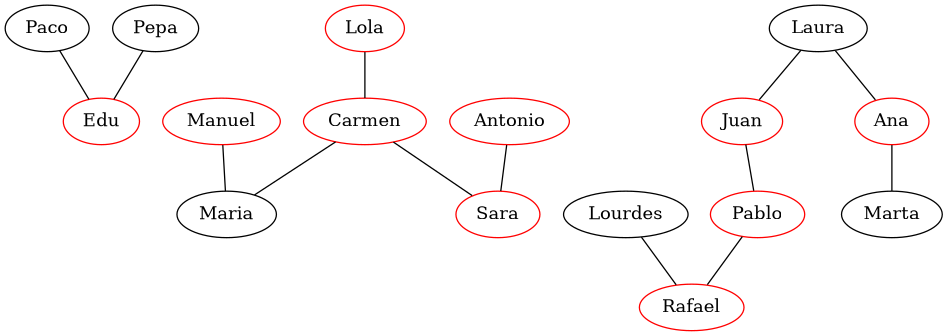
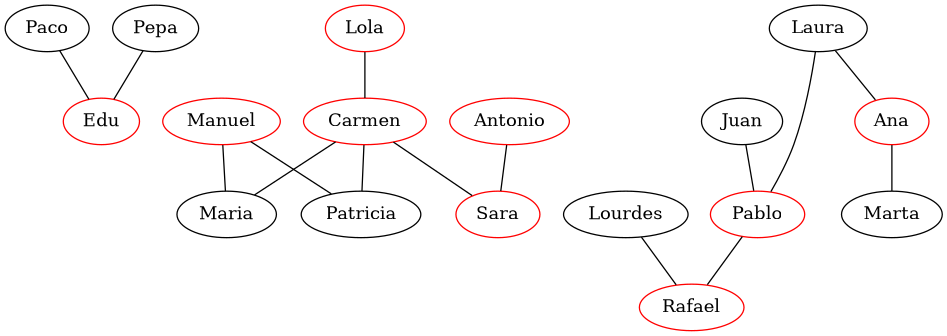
edge "Laura" -- "Juan": now "Laura" -- "Pablo"
node "Juan": color red -> black
node "Patricia": added
